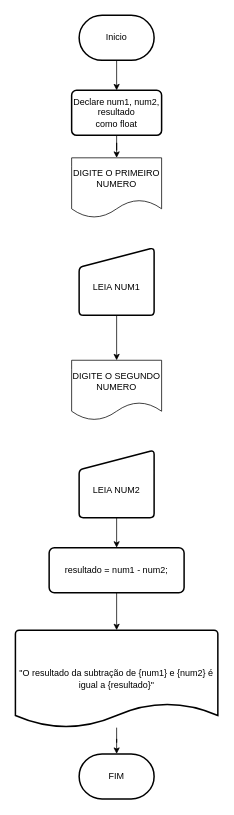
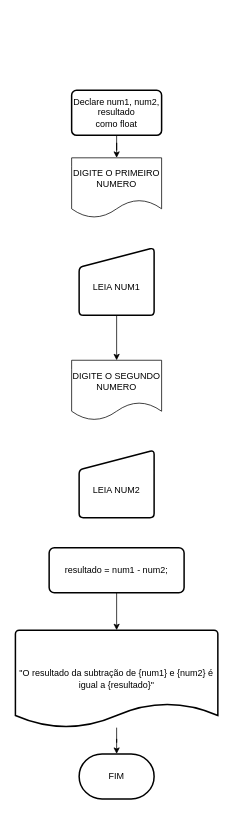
node "Inicio": removed
edge "Inicio" -> "Declare num1, num2, resultado como float": removed
edge "LEIA NUM2" -> "resultado = num1 - num2;": removed
